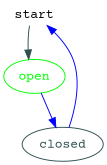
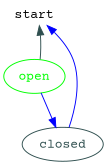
edge "start" -> "open": reversed
